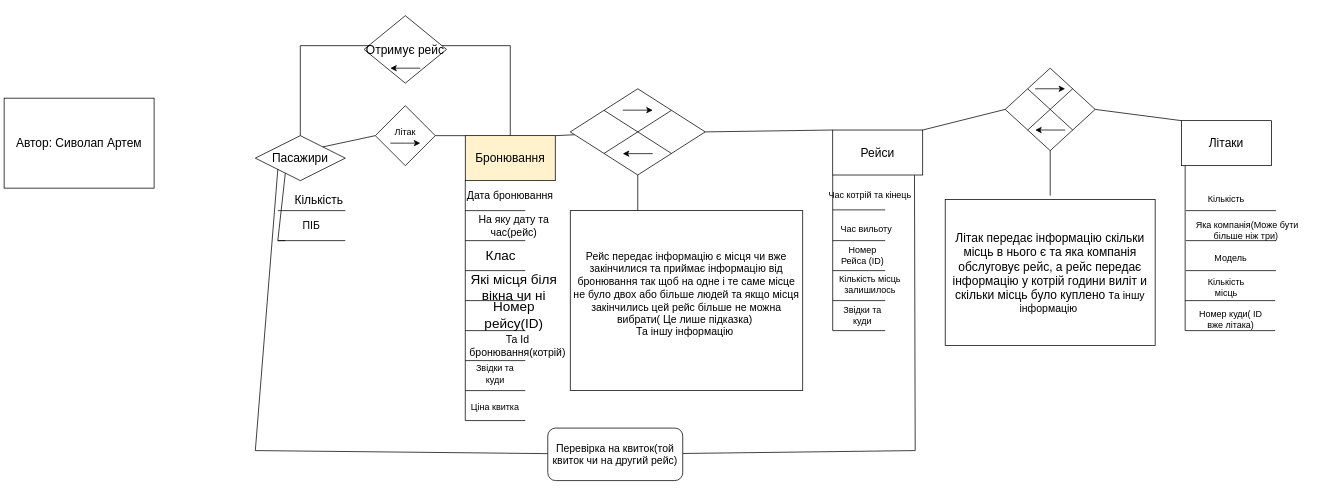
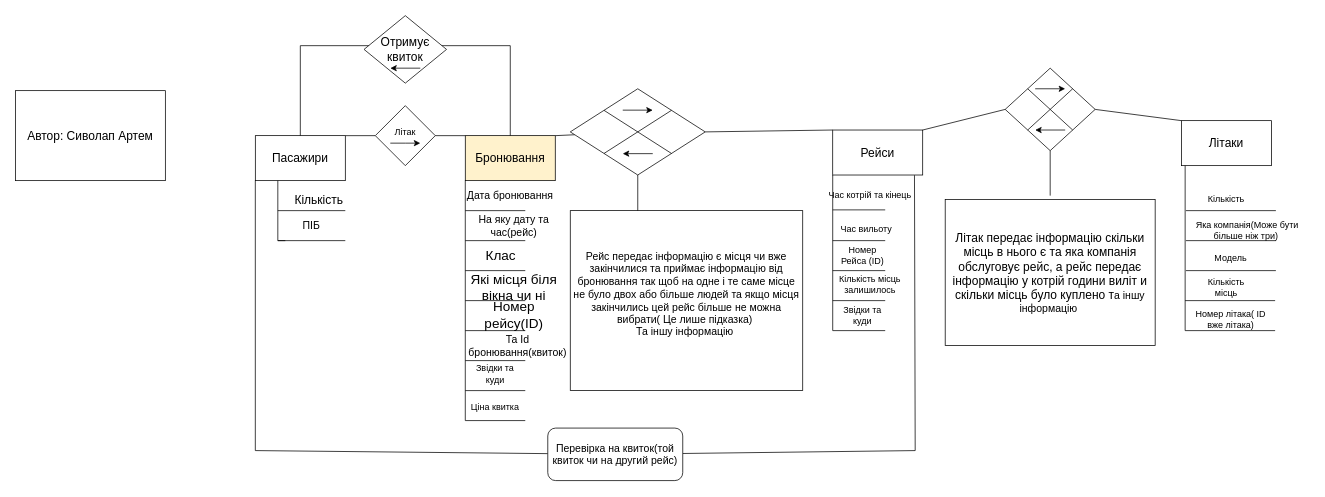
node "Отримує рейс": label "Отримує рейс" -> "Отримує квиток"
node "Автор: Сиволап Артем": moved (79, 143) -> (90, 135)
node "Пасажири": shape diamond -> rectangle
node "Номер куди( ID вже літака)": label "Номер куди( ID вже літака)" -> "Номер літака( ID вже літака)"
node "Та Id бронювання(котрій)": label "Та Id бронювання(котрій)" -> "Та Id бронювання(квиток)"
